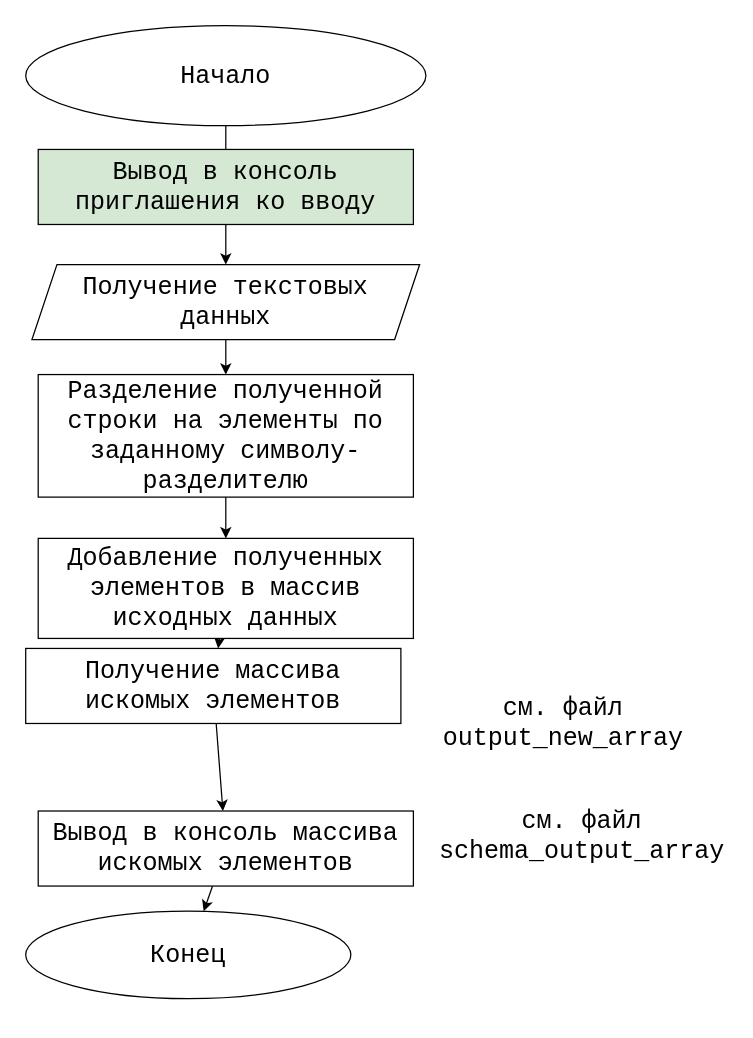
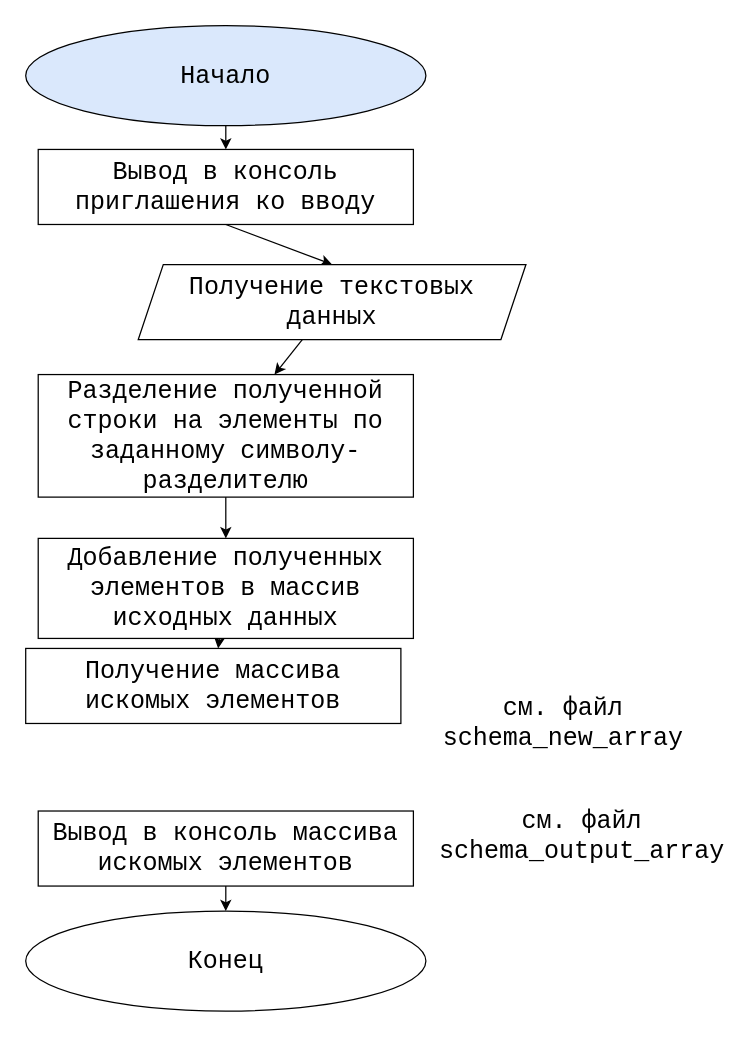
node "Начало": fillcolor #ffffff -> #dae8fc
edge "Начало" -- "Вывод в консоль приглашения ко вводу": arrowhead none -> classic
node "Вывод в консоль приглашения ко вводу": fillcolor #d5e8d4 -> #ffffff
node "Получение текстовых данных": moved (226, 302) -> (332, 302)
node "см. файл output_new_array": label "см. файл output_new_array" -> "см. файл schema_new_array"
edge "Получение массива искомых элементов" -> "Вывод в консоль массива искомых элементов": removed
node "Конец": size 325x88 -> 400x100
